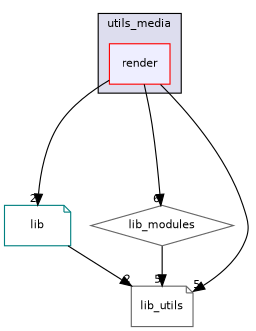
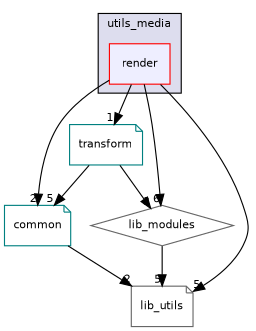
node "transform": added
node "lib": label "lib" -> "common"
